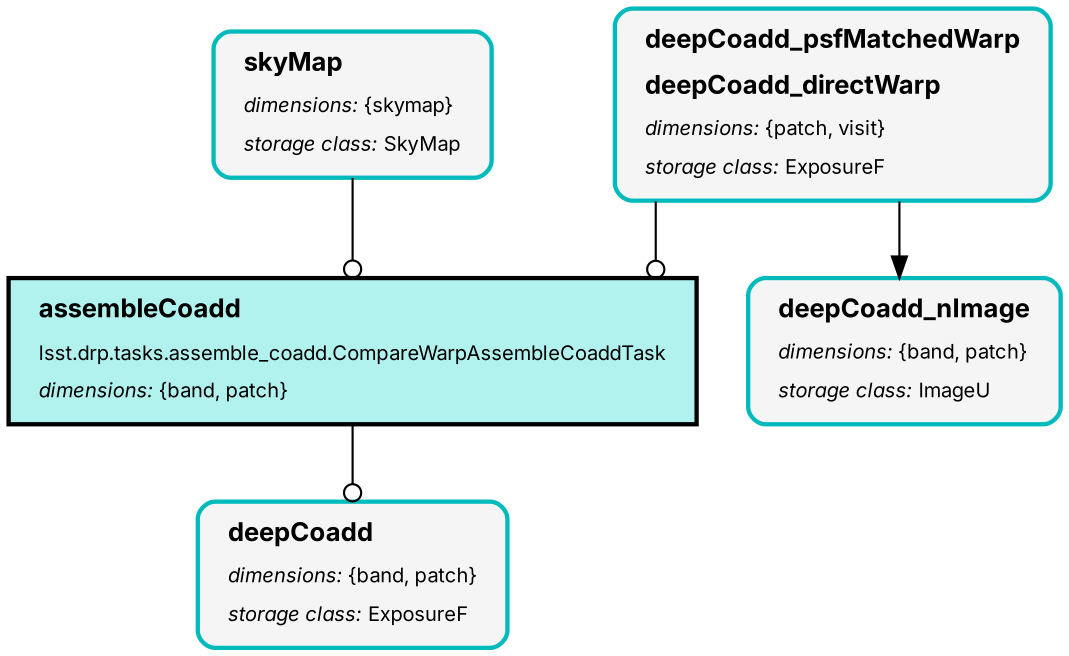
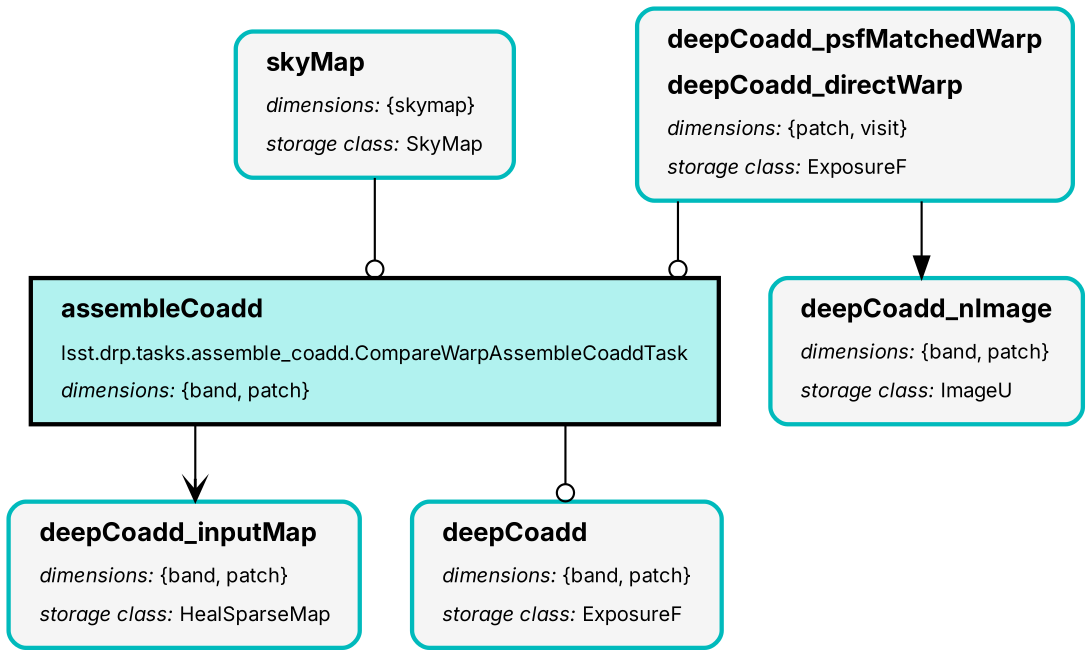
node "deepCoadd_inputMap": added
